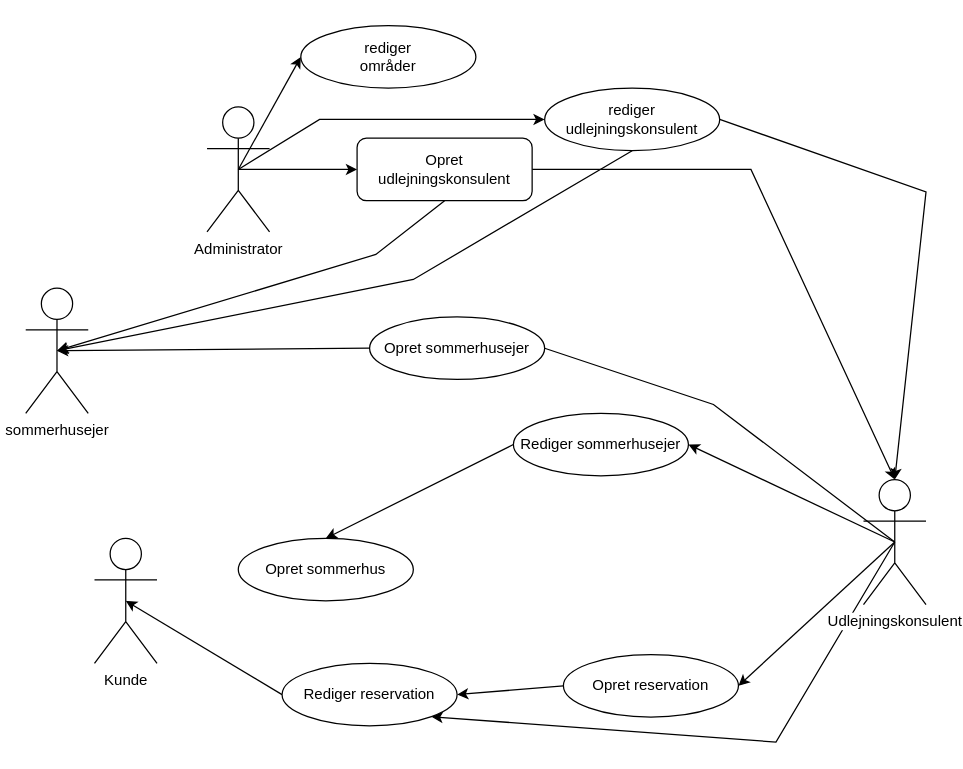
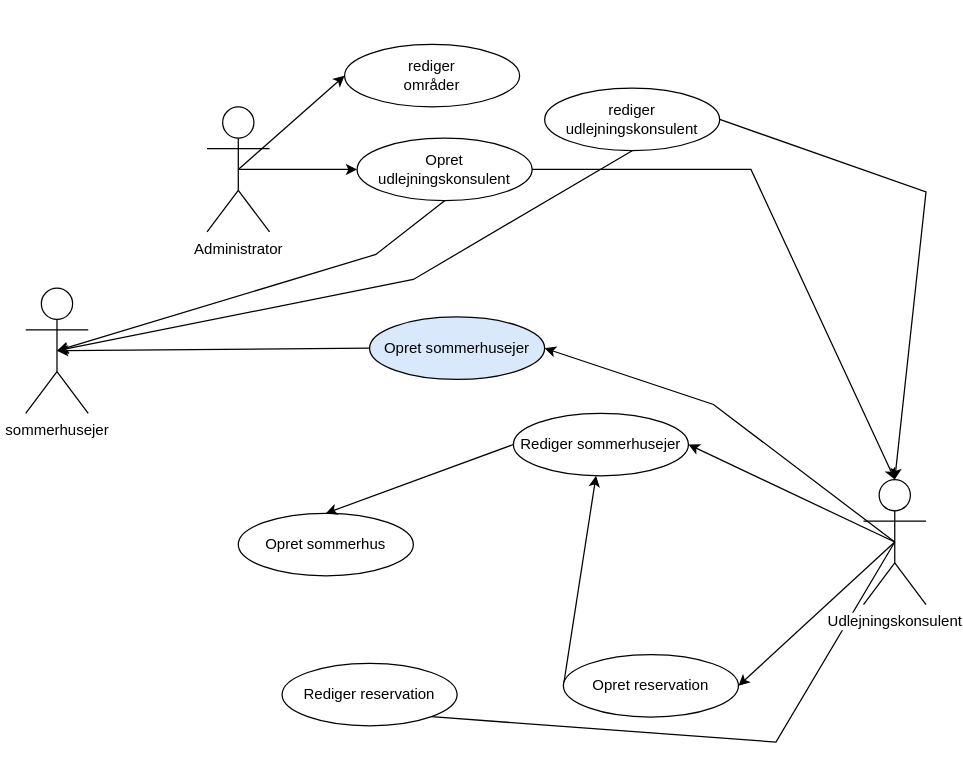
node "rediger områder": moved (388, 57) -> (432, 76)
edge "Administrator" -> "rediger udlejningskonsulent": removed
node "Opret udlejningskonsulent": shape rounded rectangle -> ellipse
node "Opret sommerhusejer": fillcolor #ffffff -> #dae8fc
edge "Opret sommerhusejer" -- "Udlejningskonsulent": arrowhead none -> classic
node "Opret sommerhus": moved (326, 569) -> (326, 544)
node "Kunde": removed
edge "Rediger reservation" -> "Kunde": removed
edge "Opret reservation" -> "Rediger reservation": now "Opret reservation" -> "Rediger sommerhusejer"
edge "Udlejningskonsulent" -> "Rediger reservation": arrowhead classic -> none
